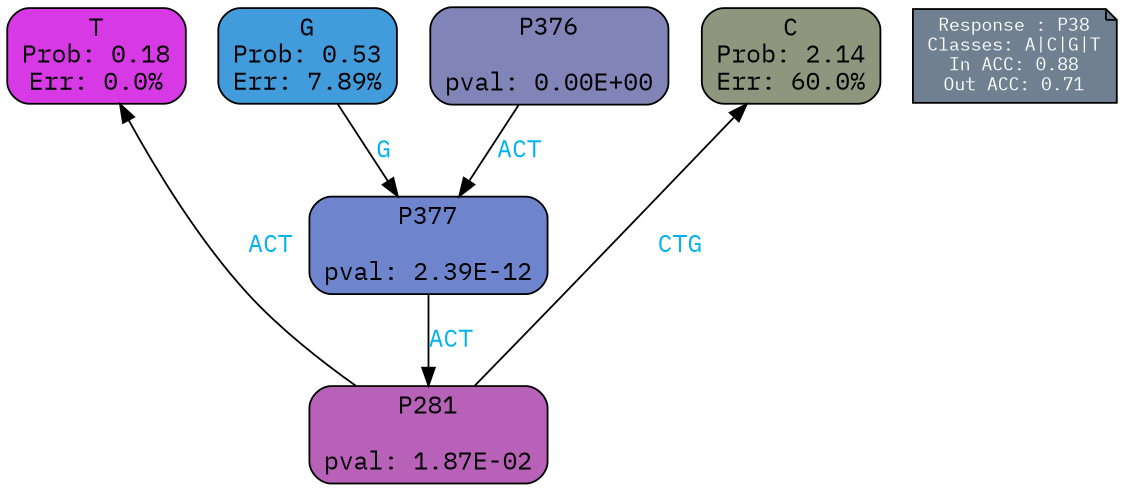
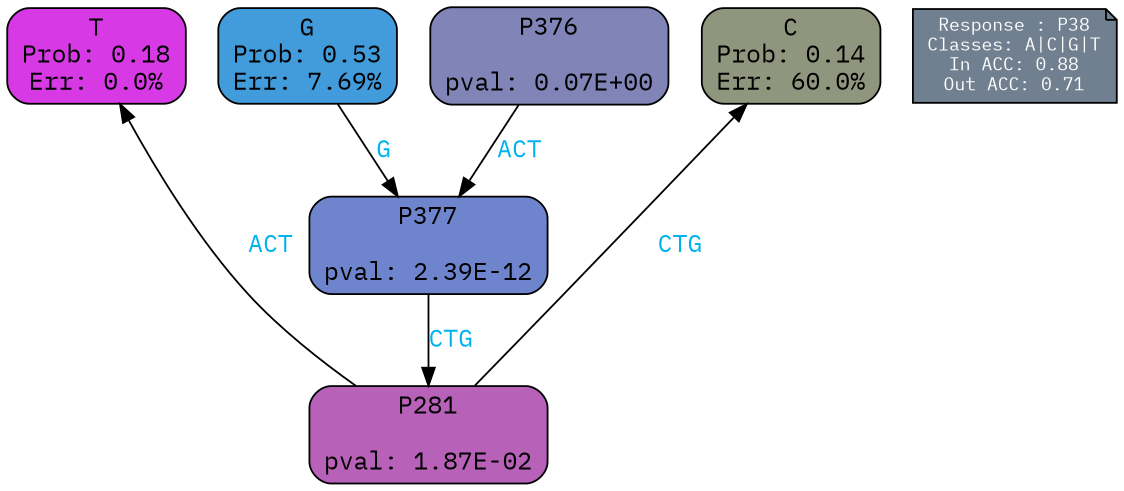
node "G Prob: 0.53 Err: 7.89%": label "G Prob: 0.53 Err: 7.89%" -> "G Prob: 0.53 Err: 7.69%"
node "P376 pval: 0.00E+00": label "P376 pval: 0.00E+00" -> "P376 pval: 0.07E+00"
node "C Prob: 2.14 Err: 60.0%": label "C Prob: 2.14 Err: 60.0%" -> "C Prob: 0.14 Err: 60.0%"
edge "P377 pval: 2.39E-12" -> "P281 pval: 1.87E-02": label "ACT" -> "CTG"
